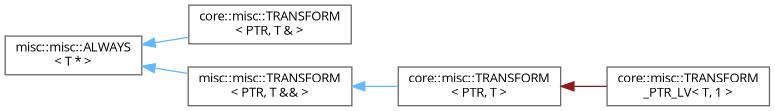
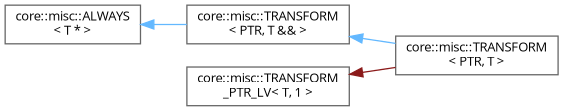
node "core::misc::TRANSFORM < PTR, T & >": removed
node "misc::misc::ALWAYS < T * >": label "misc::misc::ALWAYS < T * >" -> "core::misc::ALWAYS < T * >"
node "misc::misc::TRANSFORM < PTR, T && >": label "misc::misc::TRANSFORM < PTR, T && >" -> "core::misc::TRANSFORM < PTR, T && >"
edge "core::misc::TRANSFORM _PTR_LV< T, 1 >" -> "core::misc::TRANSFORM < PTR, T >": reversed
